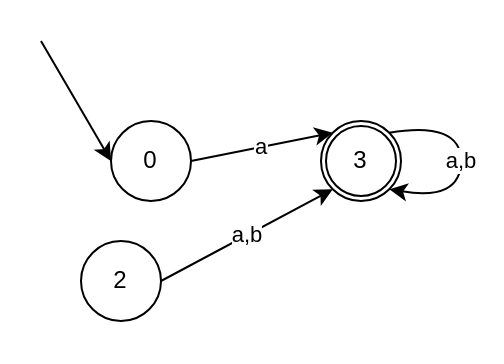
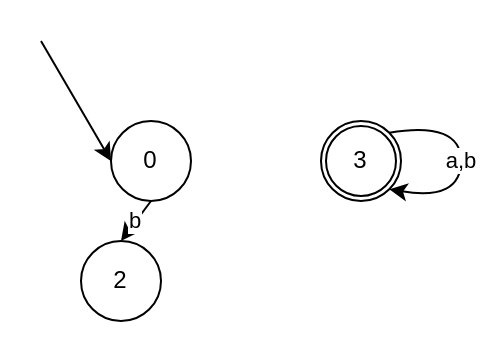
edge "0" -> "3": removed, label "a"
edge "0" -> "2": added, label "b"
edge "2" -> "3": removed, label "a,b"
